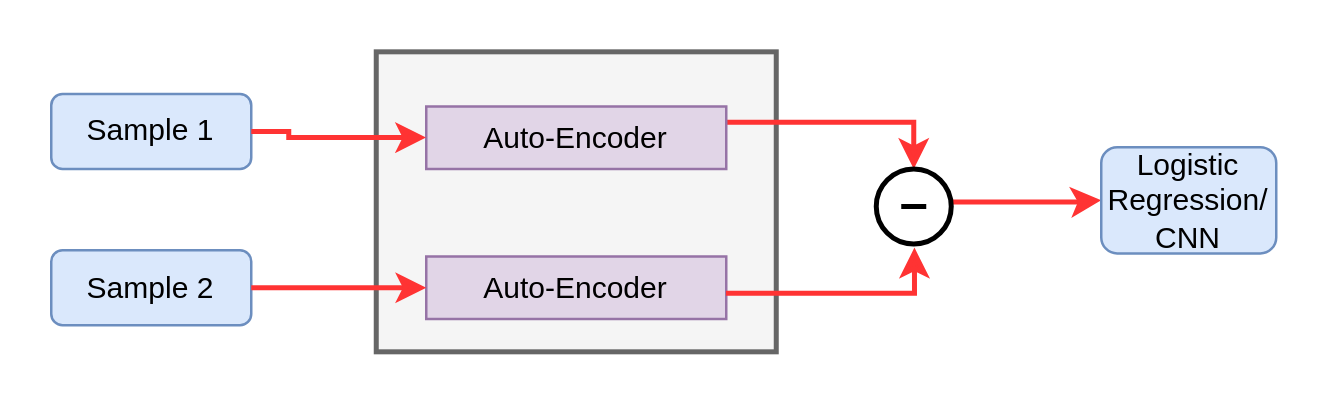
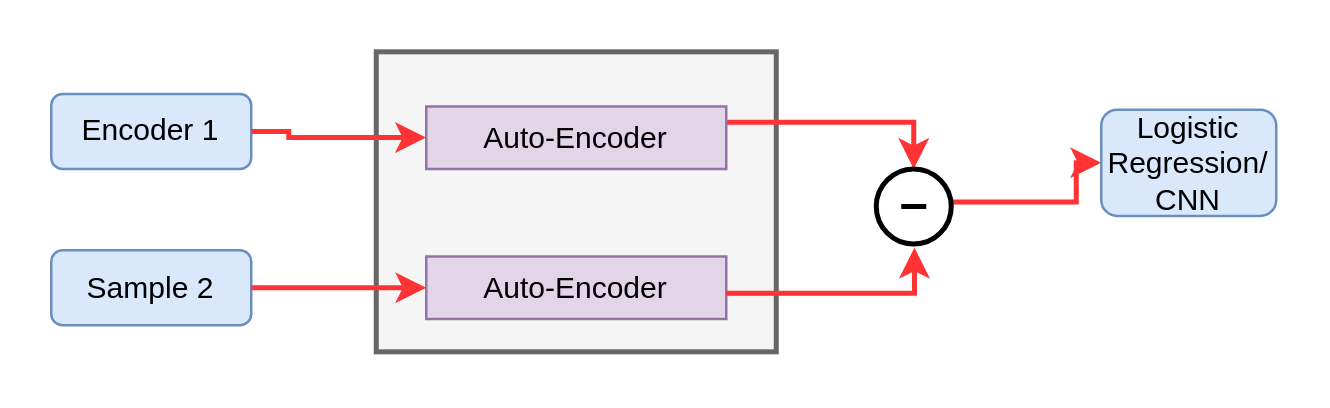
node "Sample 1": label "Sample 1" -> "Encoder 1"
node "Logistic Regression/ CNN": moved (1189, 200) -> (1189, 163)
